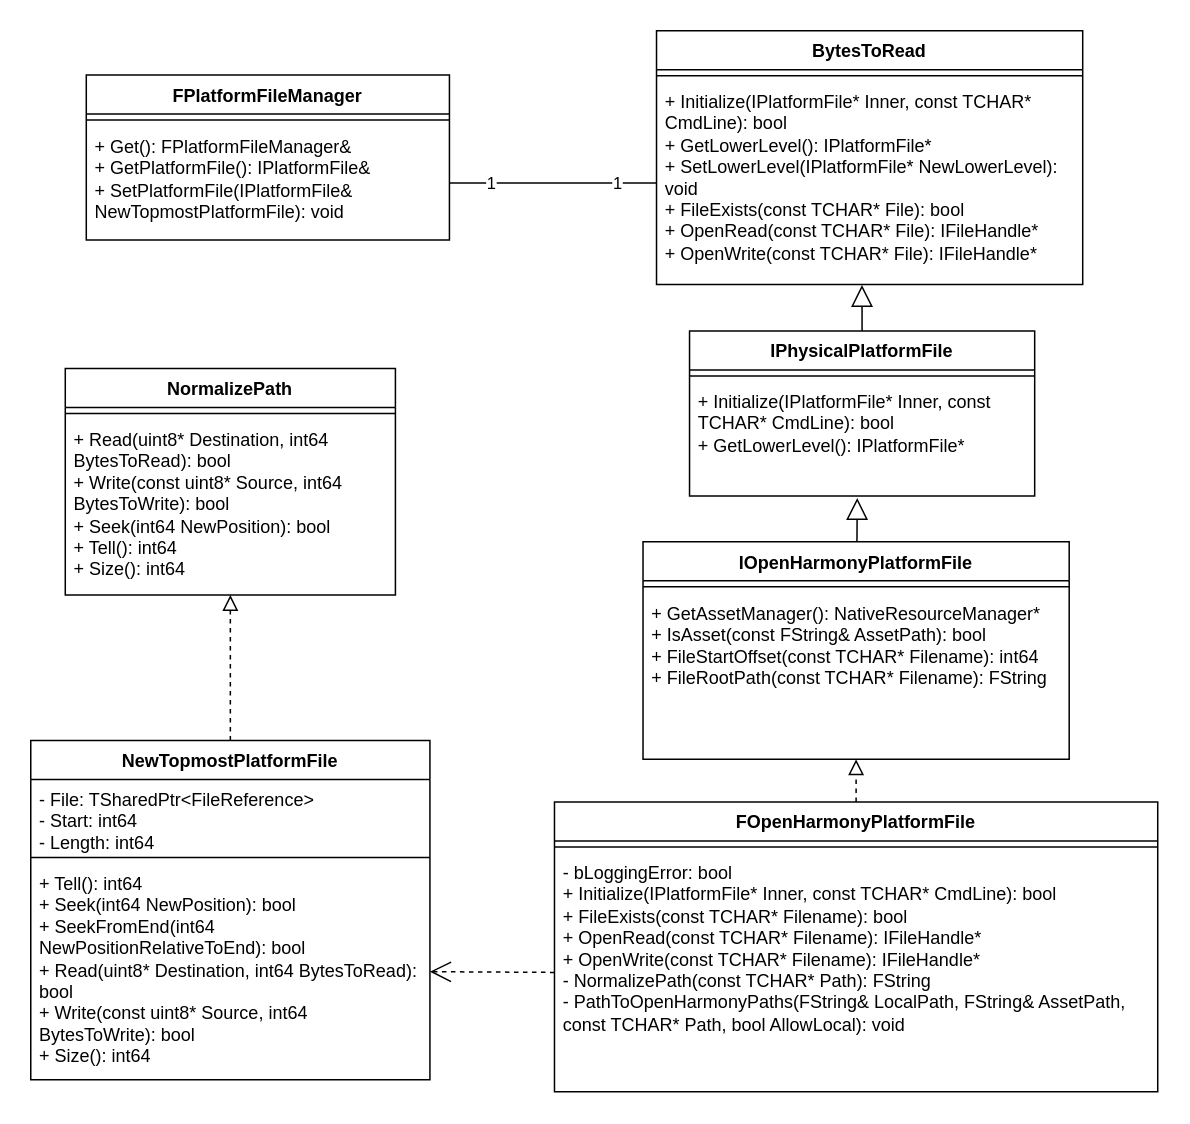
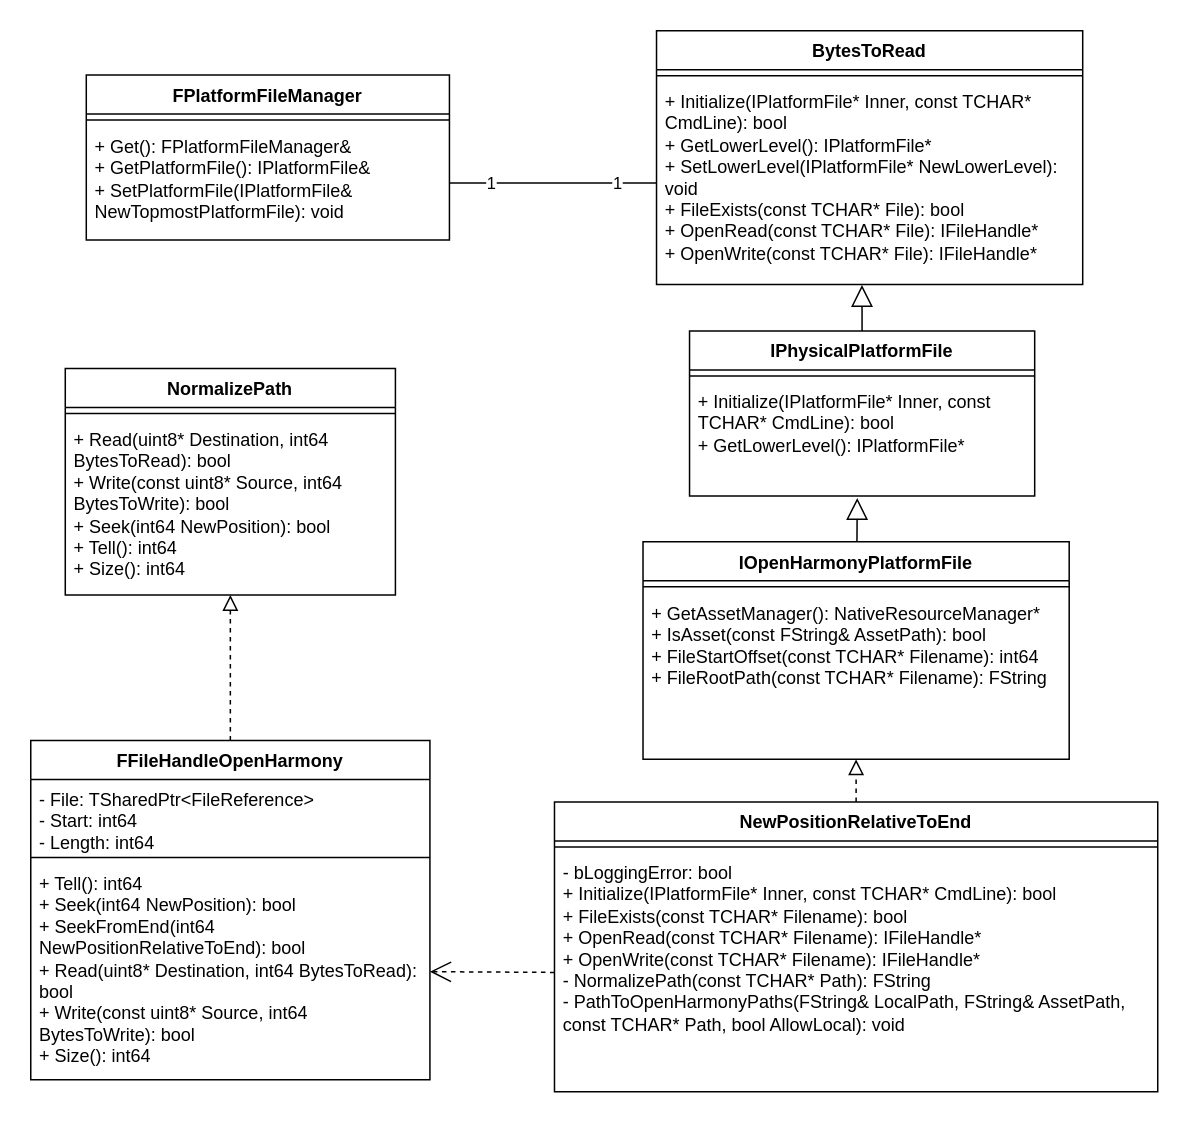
node "NewTopmostPlatformFile": label "NewTopmostPlatformFile" -> "FFileHandleOpenHarmony"
node "FOpenHarmonyPlatformFile": label "FOpenHarmonyPlatformFile" -> "NewPositionRelativeToEnd"
